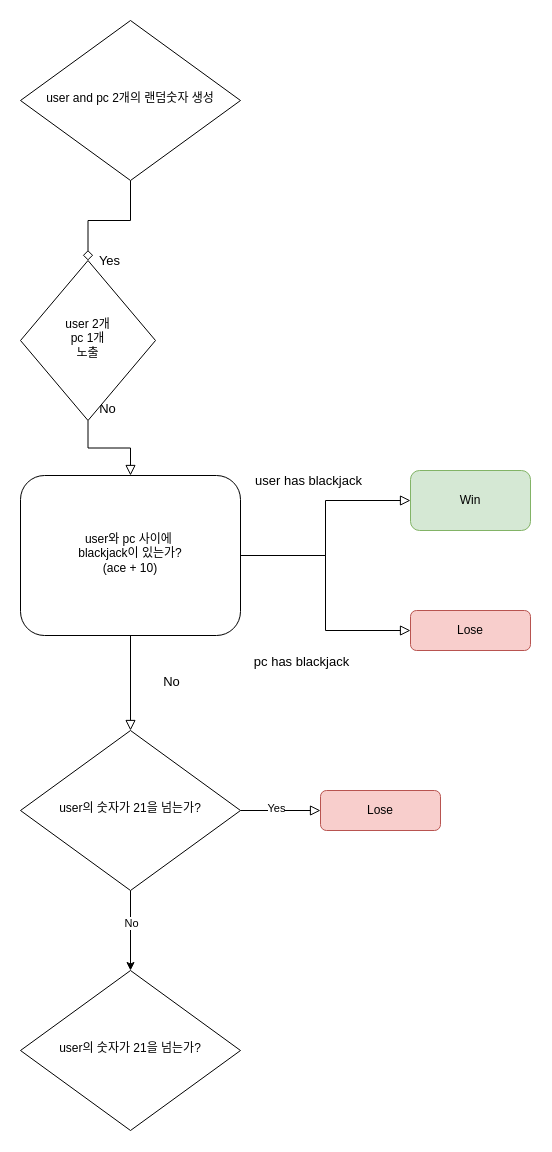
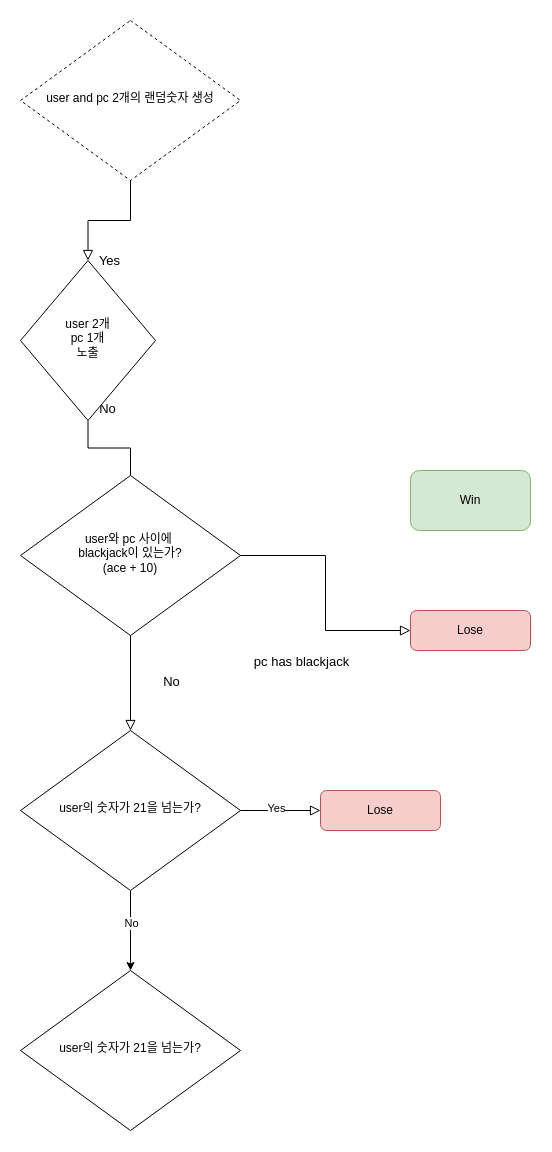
node "user and pc 2개의 랜덤숫자 생성": style solid -> dashed
edge "user and pc 2개의 랜덤숫자 생성" -> "user 2개 pc 1개 노출": arrowhead diamond -> block
edge "user 2개 pc 1개 노출" -> "user와 pc 사이에 blackjack이 있는가? (ace + 10)": arrowhead block -> none
edge "user와 pc 사이에 blackjack이 있는가? (ace + 10)" -> "Win": removed, label "user has blackjack"
node "user와 pc 사이에 blackjack이 있는가? (ace + 10)": shape rounded rectangle -> diamond
